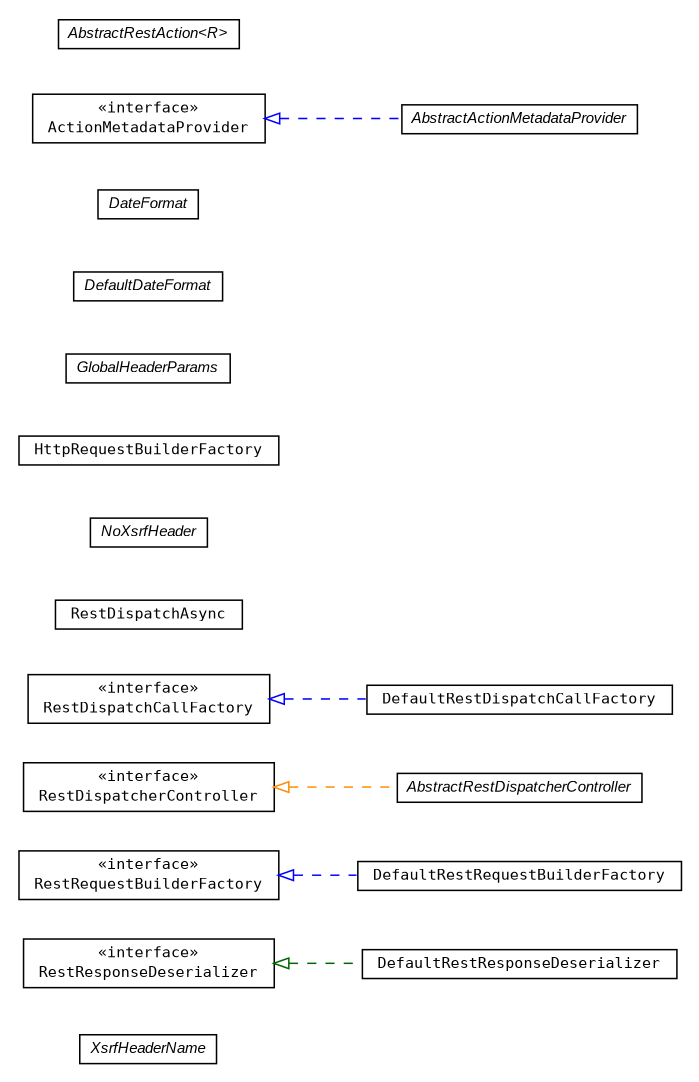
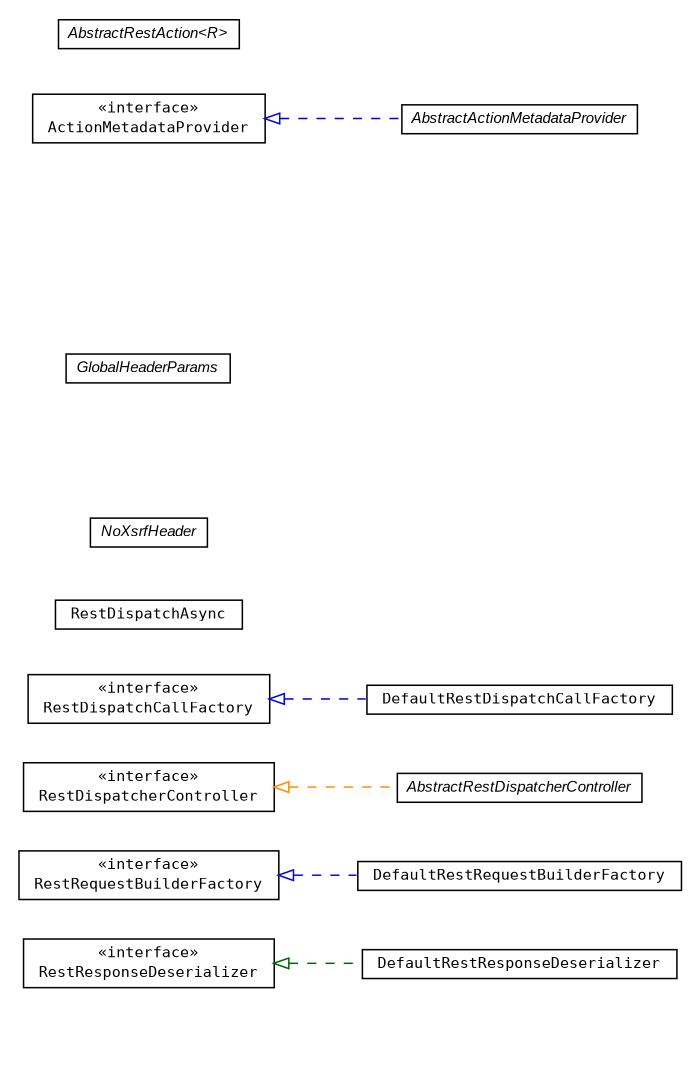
node "DateFormat": removed
node "DefaultDateFormat": removed
node "HttpRequestBuilderFactory": removed
node "XsrfHeaderName": removed
